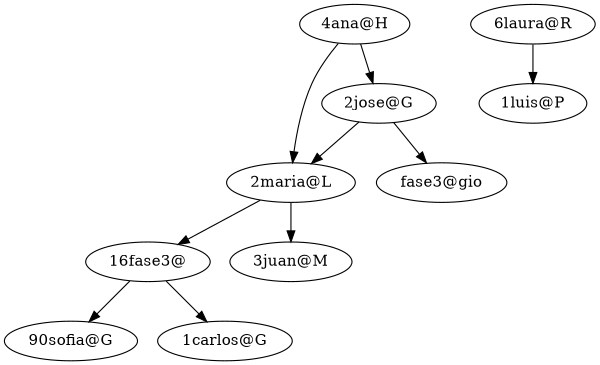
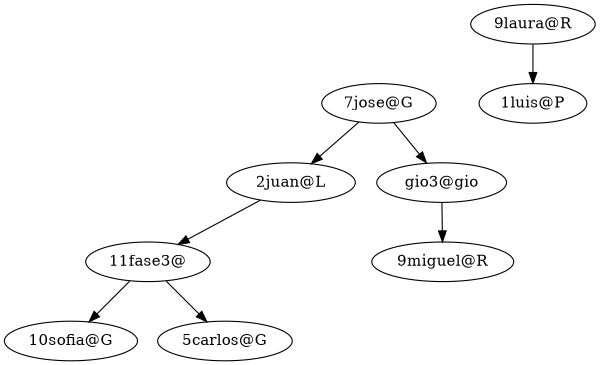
node "4ana@H": removed
node "6laura@R": label "6laura@R" -> "9laura@R"
node "2jose@G": label "2jose@G" -> "7jose@G"
node "2maria@L": label "2maria@L" -> "2juan@L"
node "fase3@gio": label "fase3@gio" -> "gio3@gio"
node "16fase3@": label "16fase3@" -> "11fase3@"
node "3juan@M": removed
node "9miguel@R": added
node "90sofia@G": label "90sofia@G" -> "10sofia@G"
node "1carlos@G": label "1carlos@G" -> "5carlos@G"
